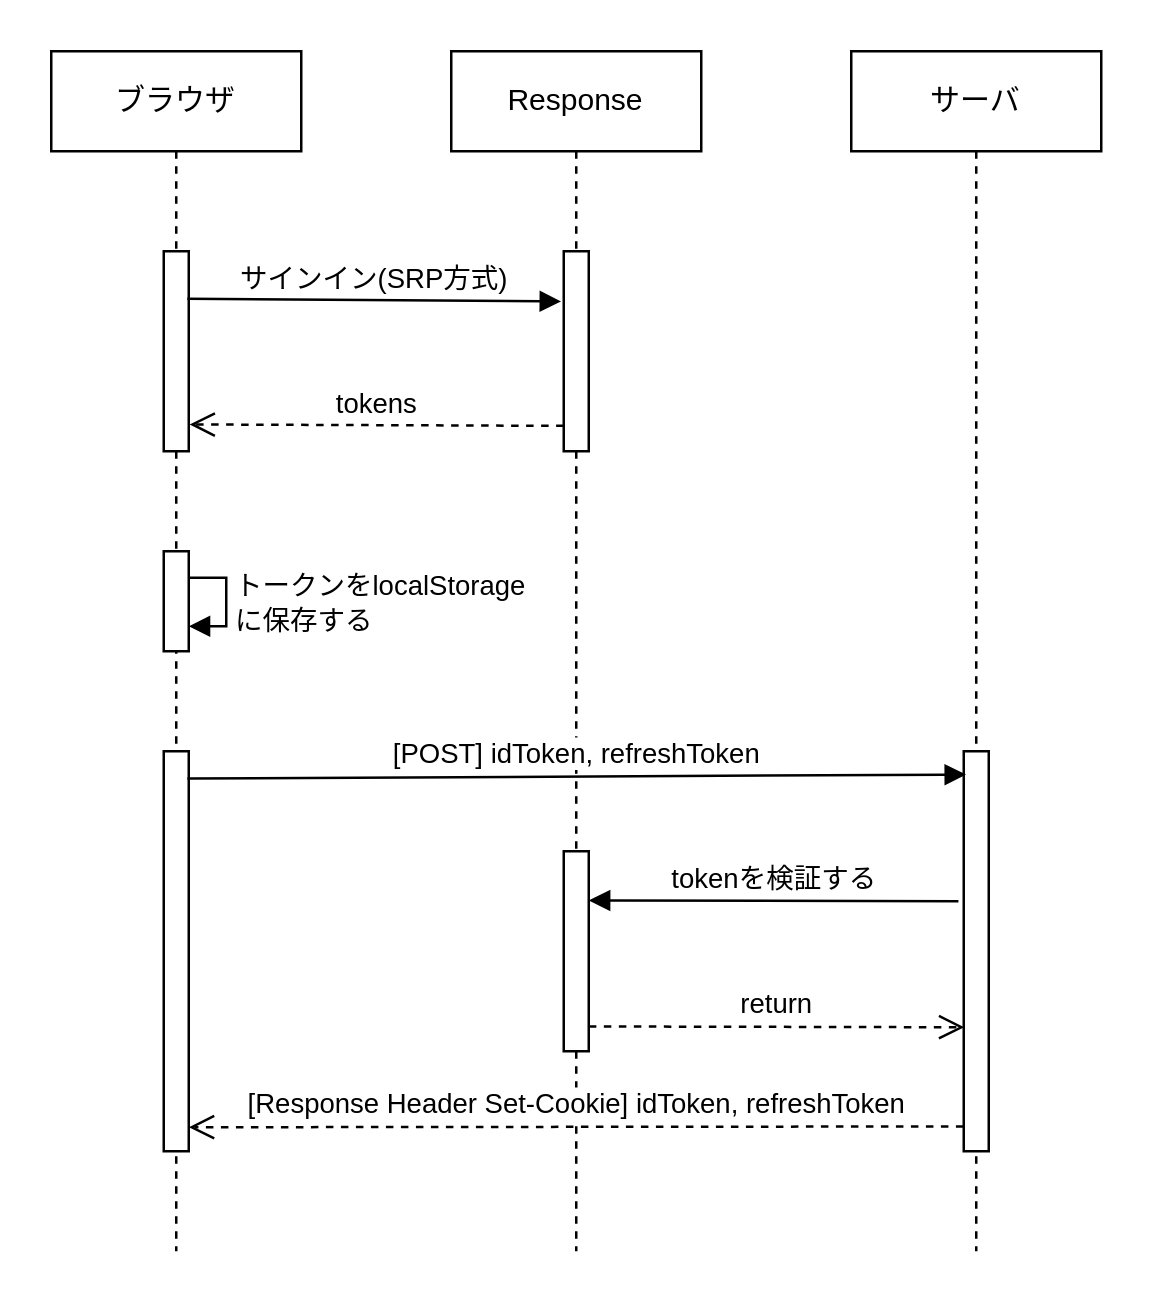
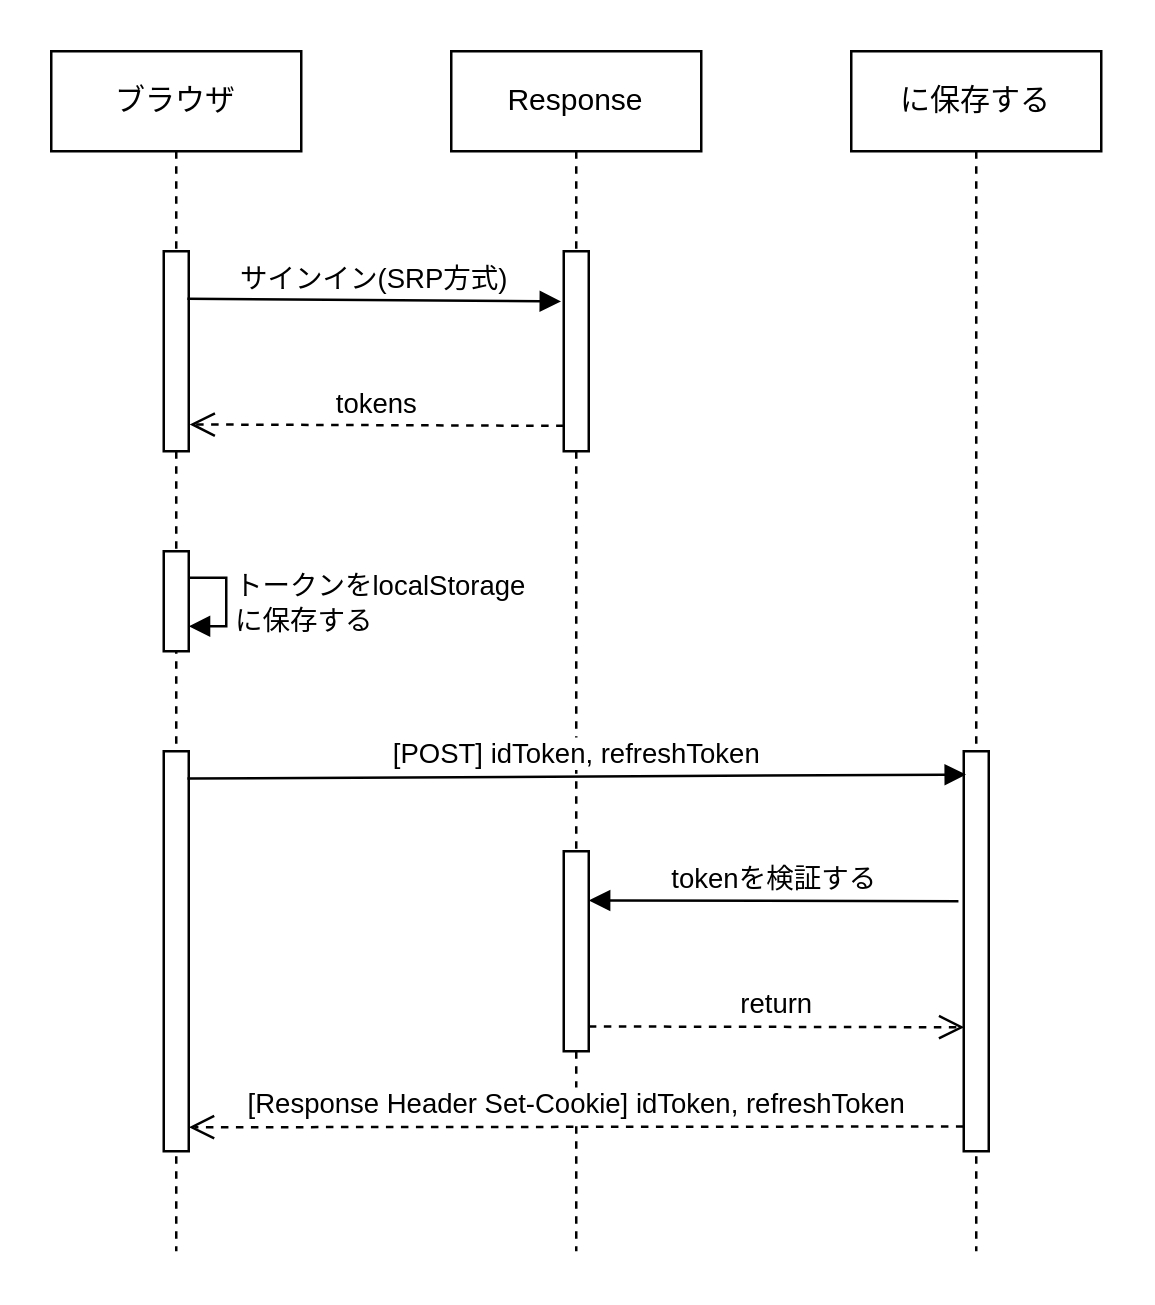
node "サーバ": label "サーバ" -> "に保存する"
